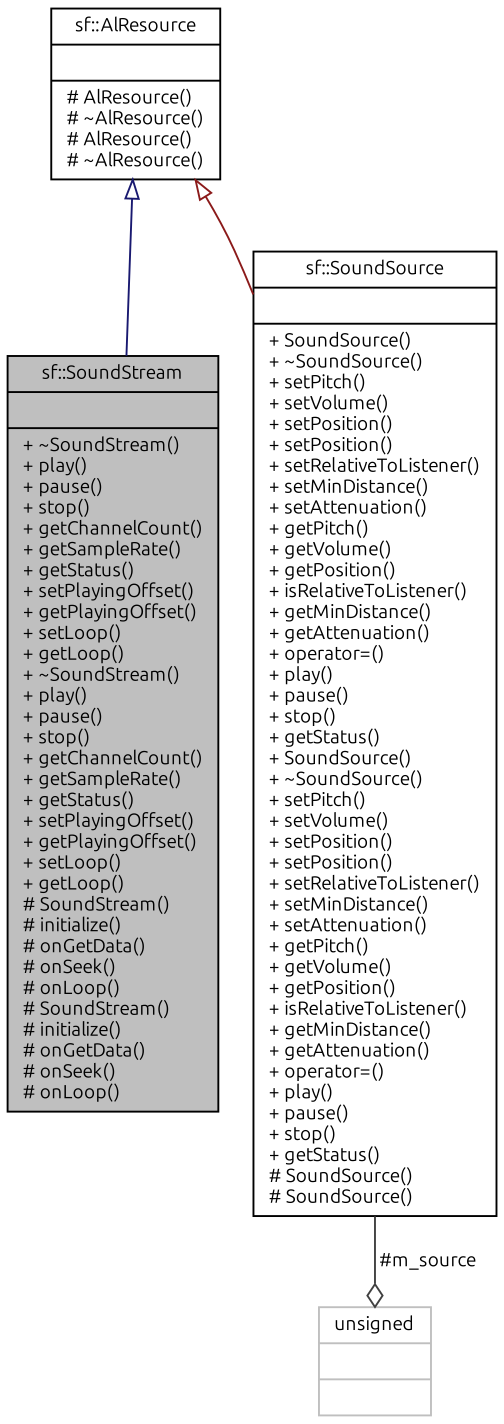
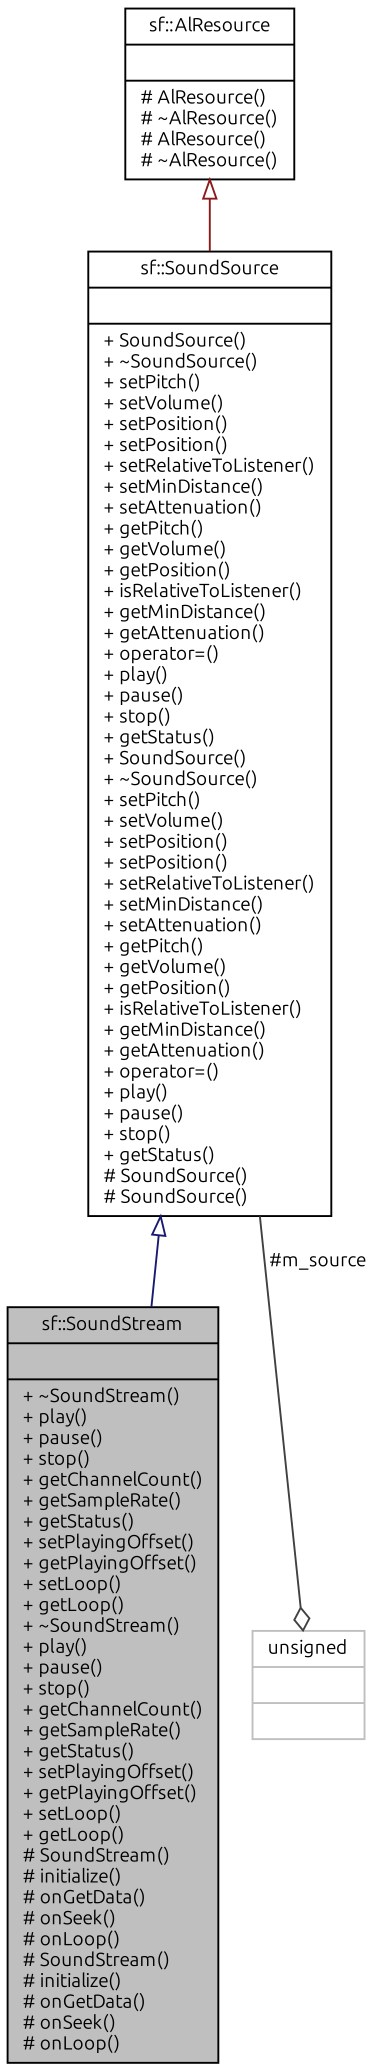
edge "sf::SoundStream" -> "sf::AlResource": now "sf::SoundStream" -> "sf::SoundSource"
